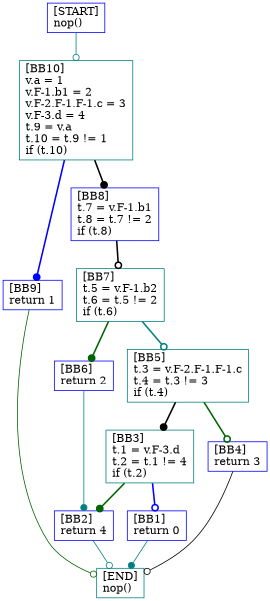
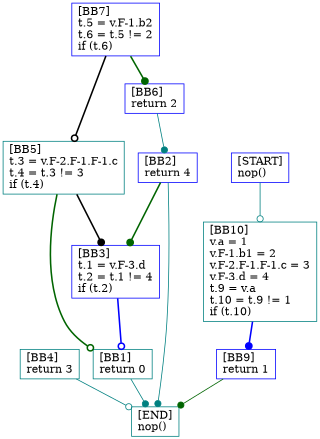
node "[BB8] t.7 = v.F-1.b1 t.8 = t.7 != 2 if (t.8)": removed
node "[BB7] t.5 = v.F-1.b2 t.6 = t.5 != 2 if (t.6)": color teal -> blue
edge "[BB7] t.5 = v.F-1.b2 t.6 = t.5 != 2 if (t.6)" -> "[BB5] t.3 = v.F-2.F-1.F-1.c t.4 = t.3 != 3 if (t.4)": color teal -> black
edge "[BB5] t.3 = v.F-2.F-1.F-1.c t.4 = t.3 != 3 if (t.4)" -> "[BB4] return 3": now "[BB5] t.3 = v.F-2.F-1.F-1.c t.4 = t.3 != 3 if (t.4)" -> "[BB1] return 0"
edge "[BB9] return 1" -> "[END] nop()": arrowhead odot -> dot
node "[BB3] t.1 = v.F-3.d t.2 = t.1 != 4 if (t.2)": color teal -> blue
node "[BB4] return 3": color blue -> teal
edge "[BB3] t.1 = v.F-3.d t.2 = t.1 != 4 if (t.2)" -> "[BB2] return 4": reversed
node "[BB1] return 0": color blue -> teal
edge "[BB4] return 3" -> "[END] nop()": color black -> teal
edge "[BB2] return 4" -> "[END] nop()": arrowhead odot -> dot
